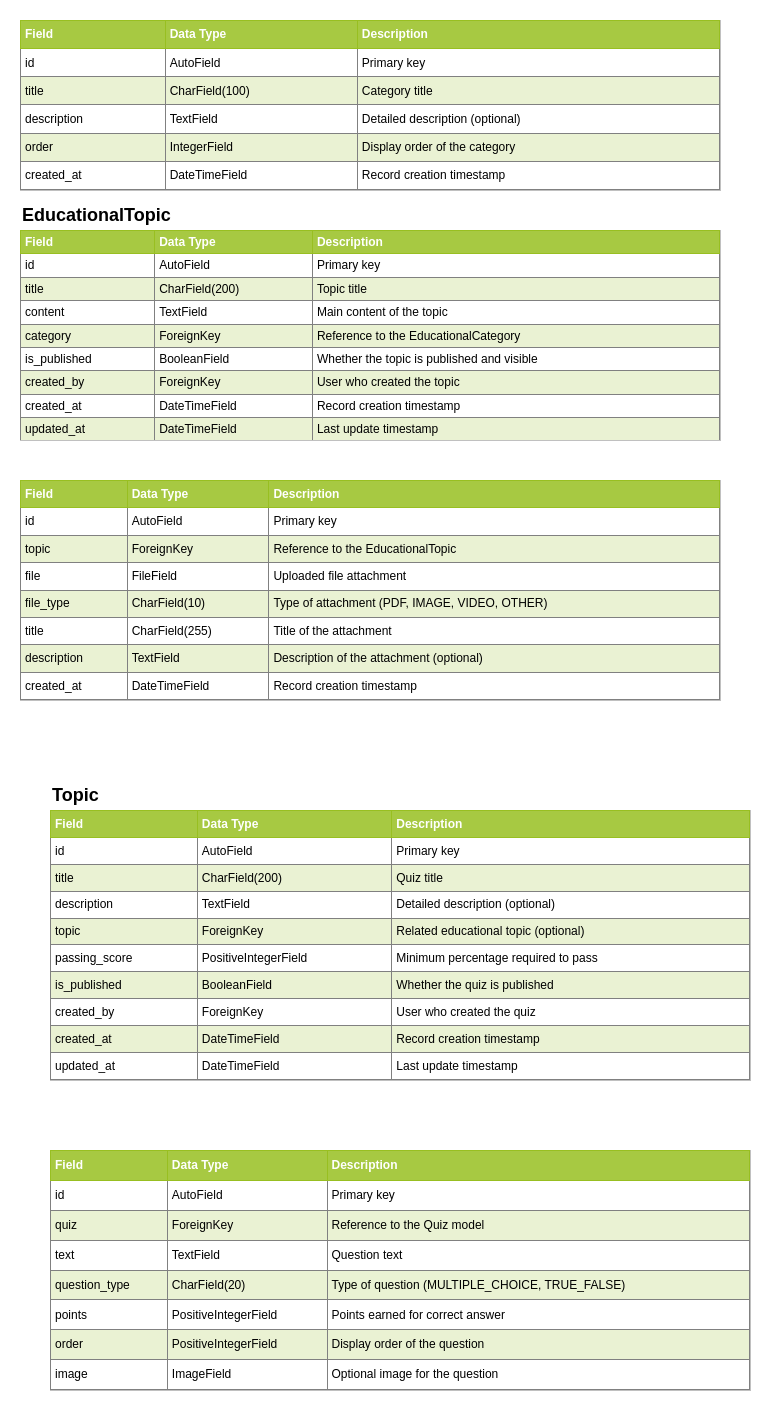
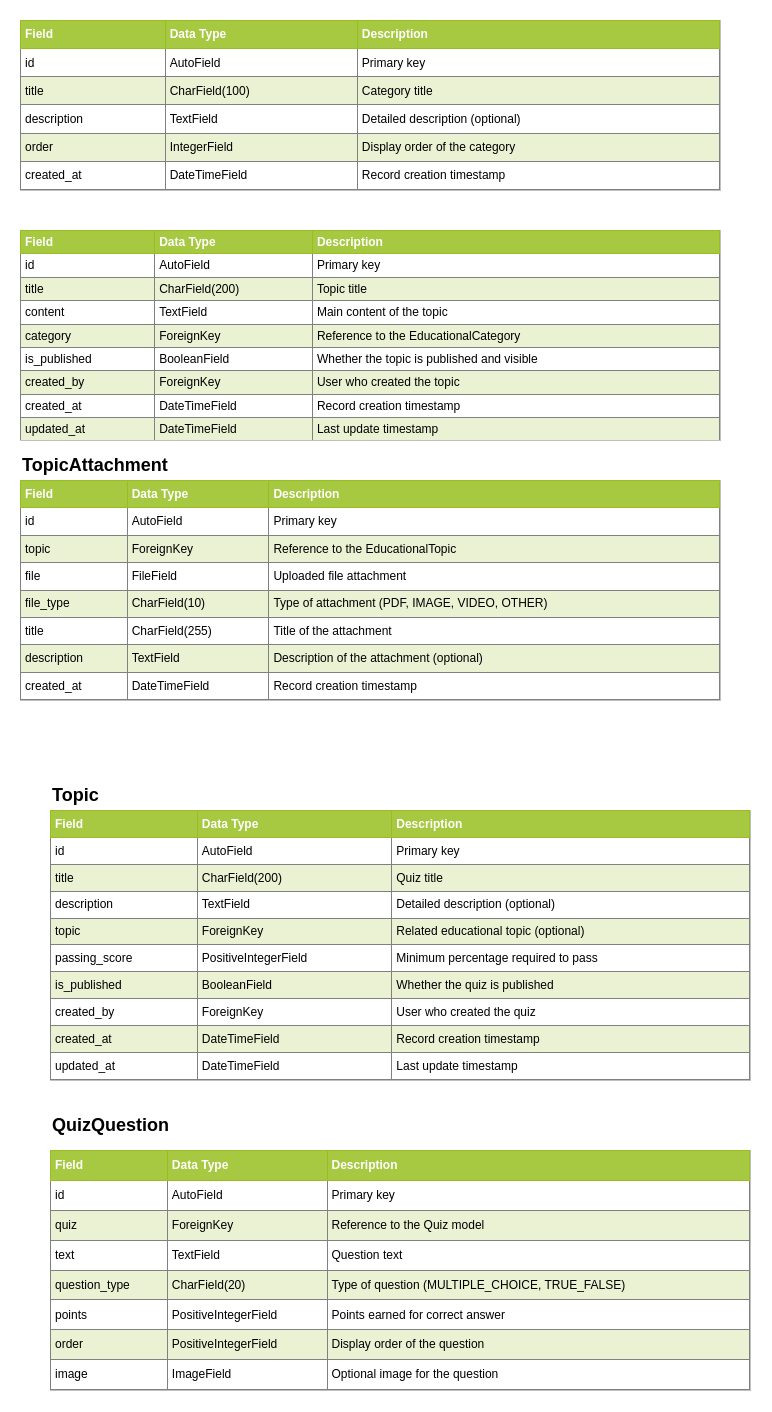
node "EducationalTopic": removed
node "TopicAttachment": added
node "QuizQuestion": added
